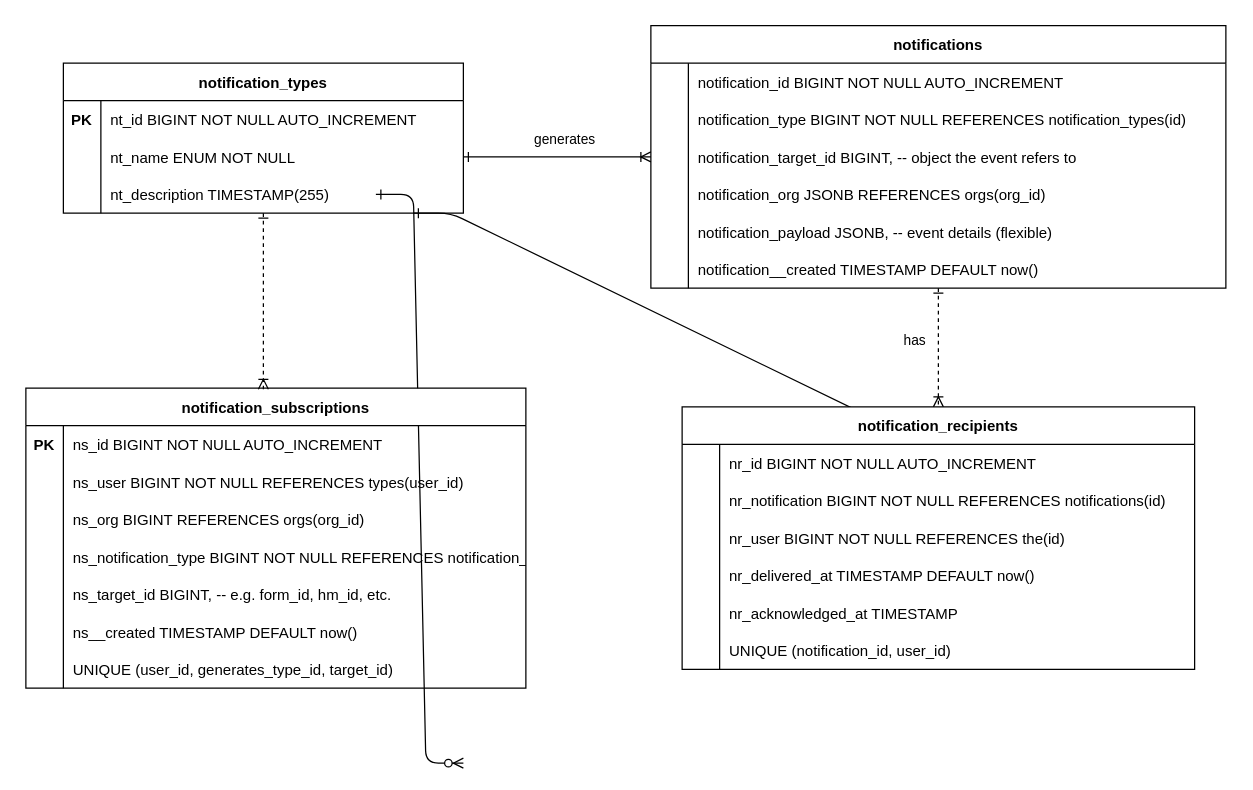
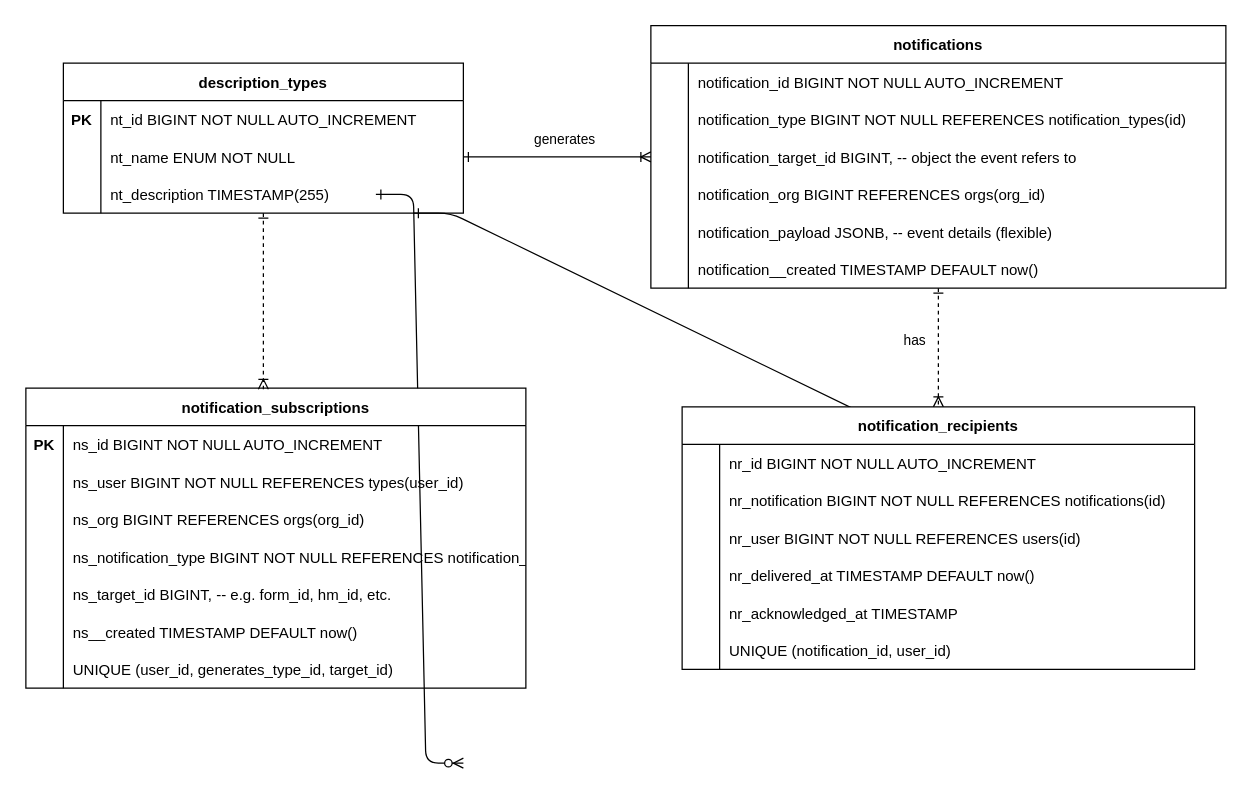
node "notification_types": label "notification_types" -> "description_types"
node "notification_org JSONB REFERENCES orgs(org_id)": label "notification_org JSONB REFERENCES orgs(org_id)" -> "notification_org BIGINT REFERENCES orgs(org_id)"
node "nr_user BIGINT NOT NULL REFERENCES the(id)": label "nr_user BIGINT NOT NULL REFERENCES the(id)" -> "nr_user BIGINT NOT NULL REFERENCES users(id)"
